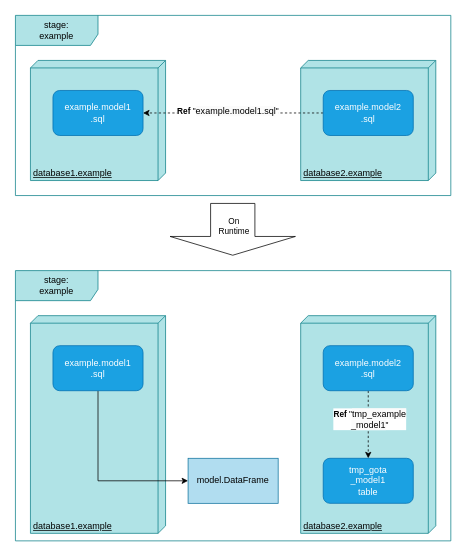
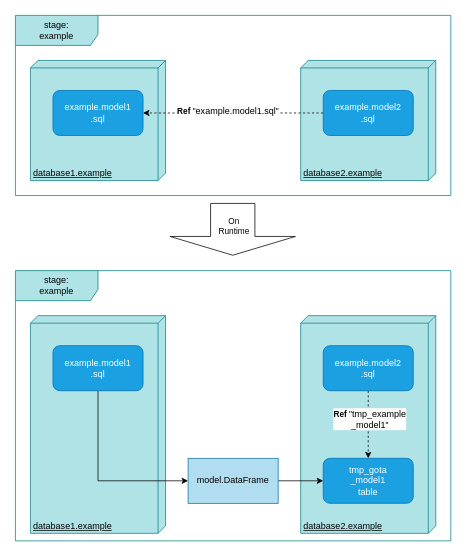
edge "model.DataFrame" -> "tmp_gota _model1 table": added
